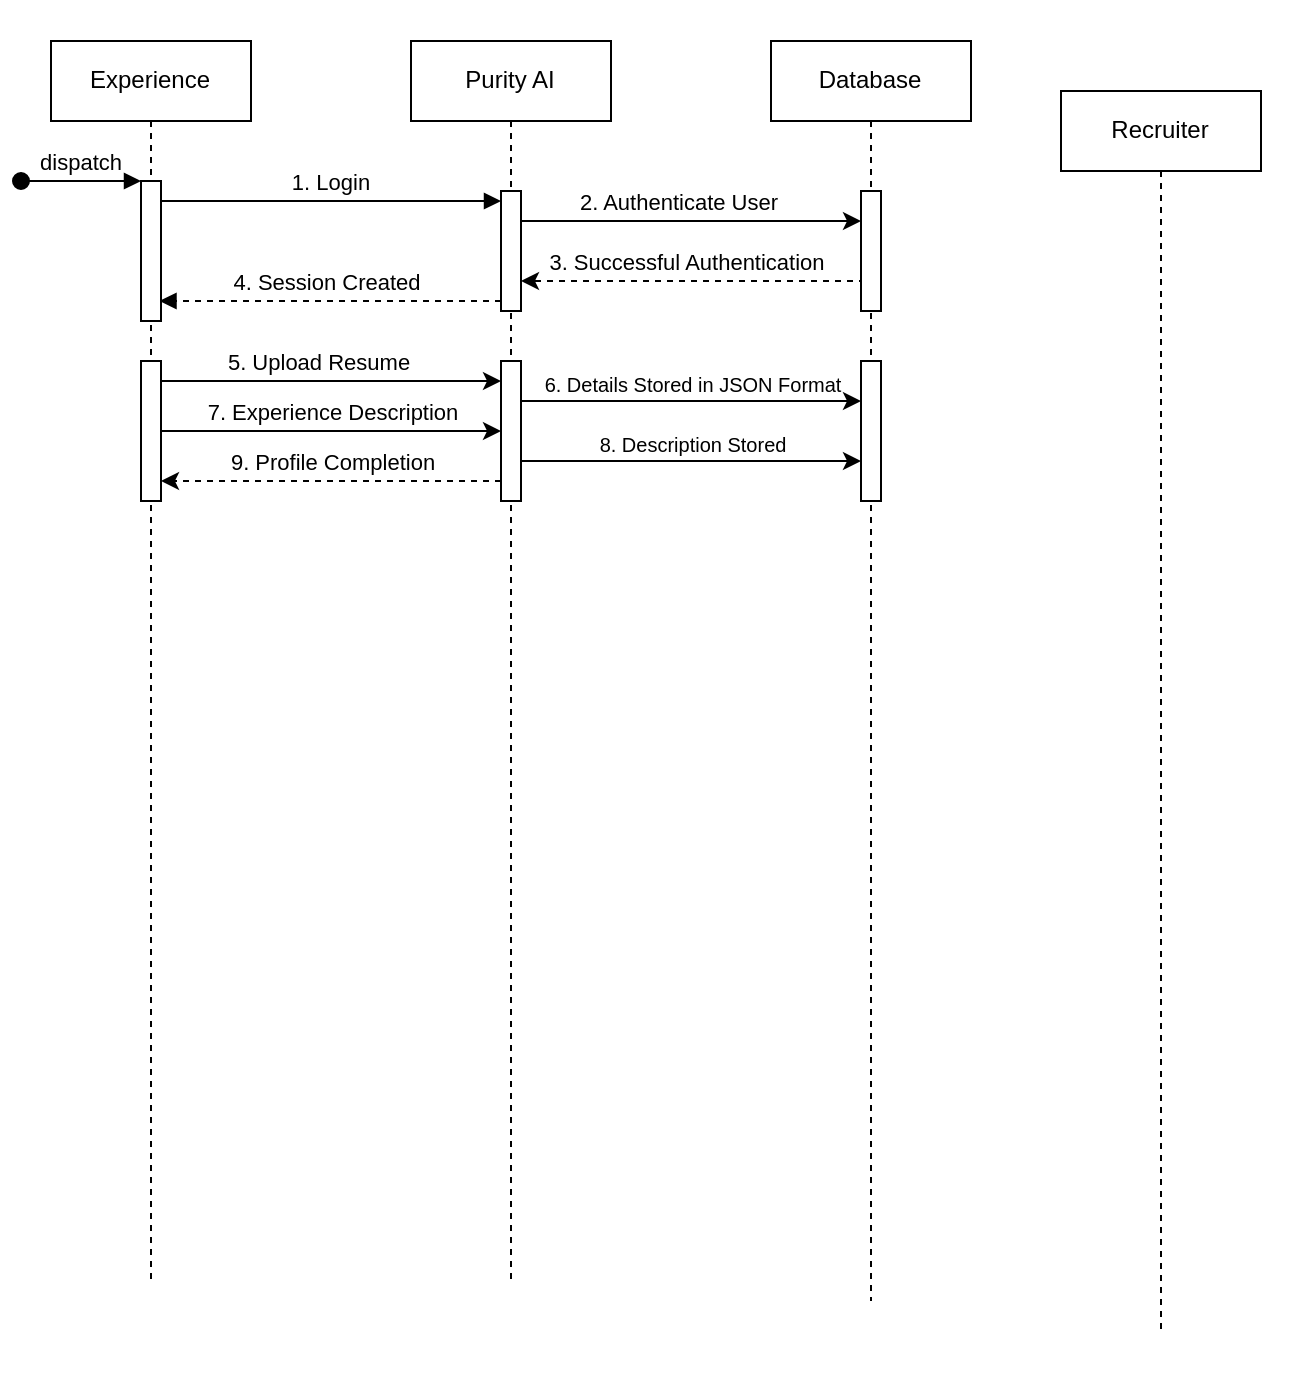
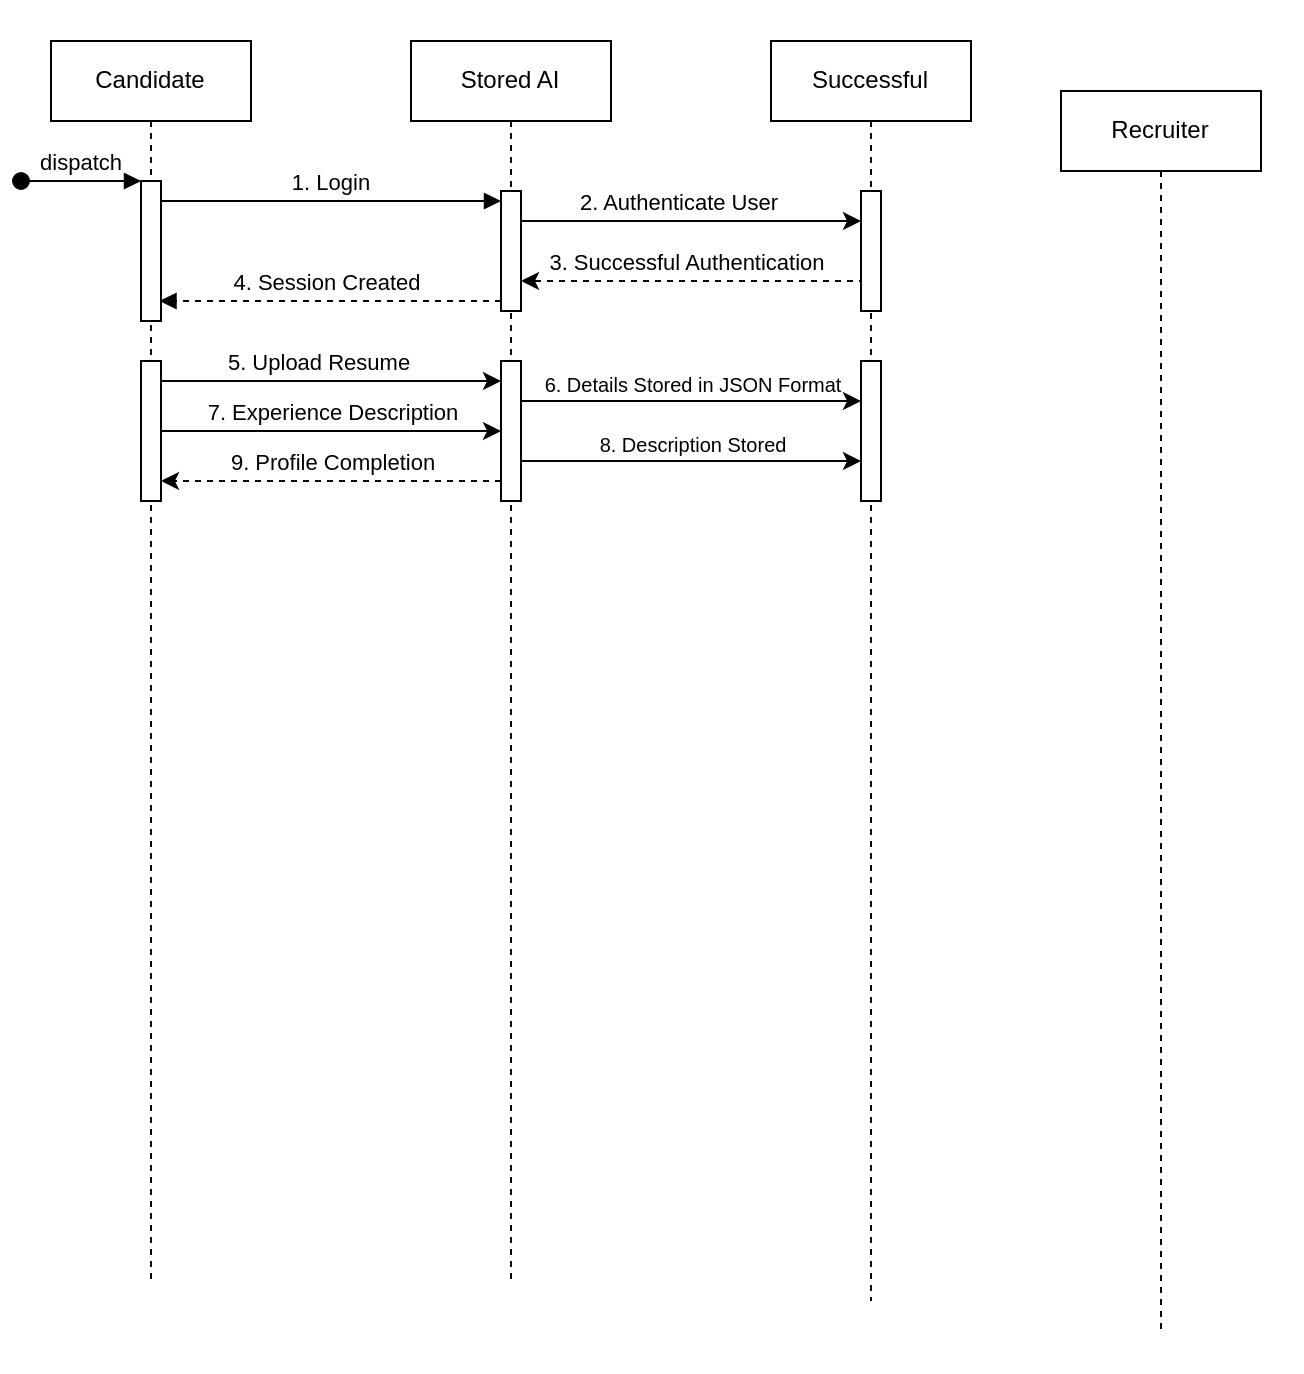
node "Experience": label "Experience" -> "Candidate"
node "Purity AI": label "Purity AI" -> "Stored AI"
node "Database": label "Database" -> "Successful"
